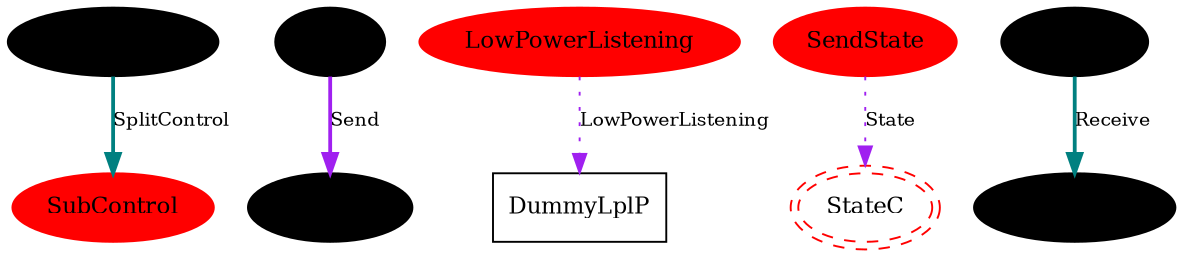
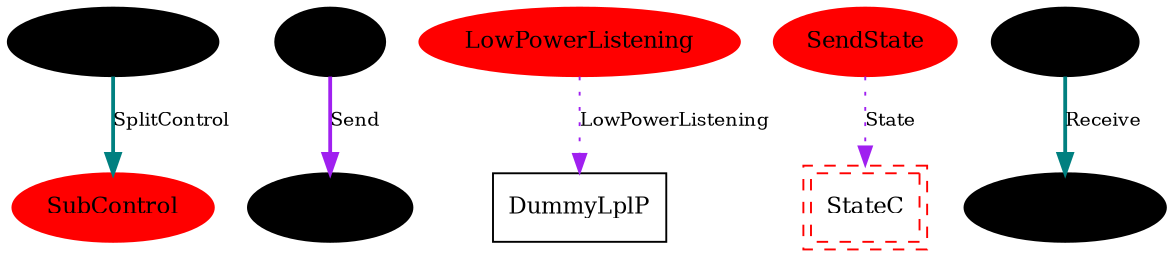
node "StateC": shape ellipse -> box
